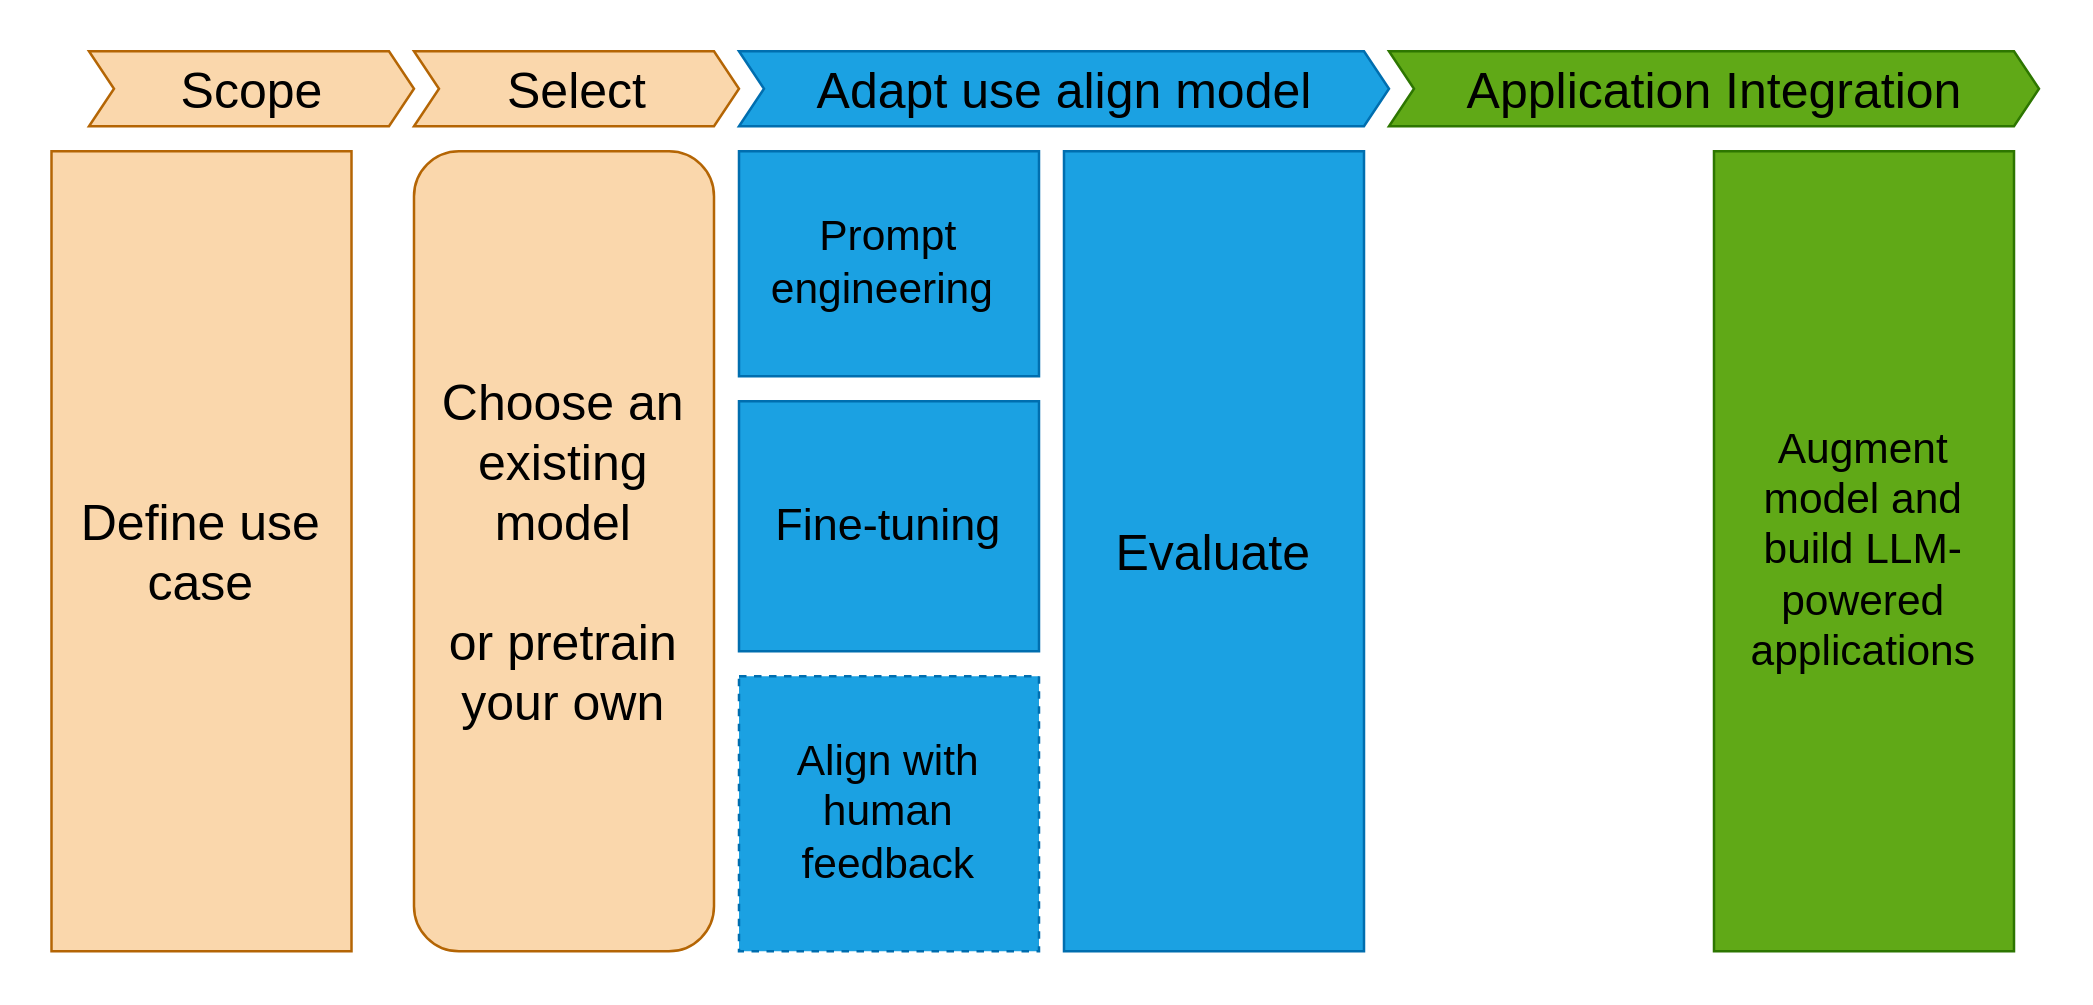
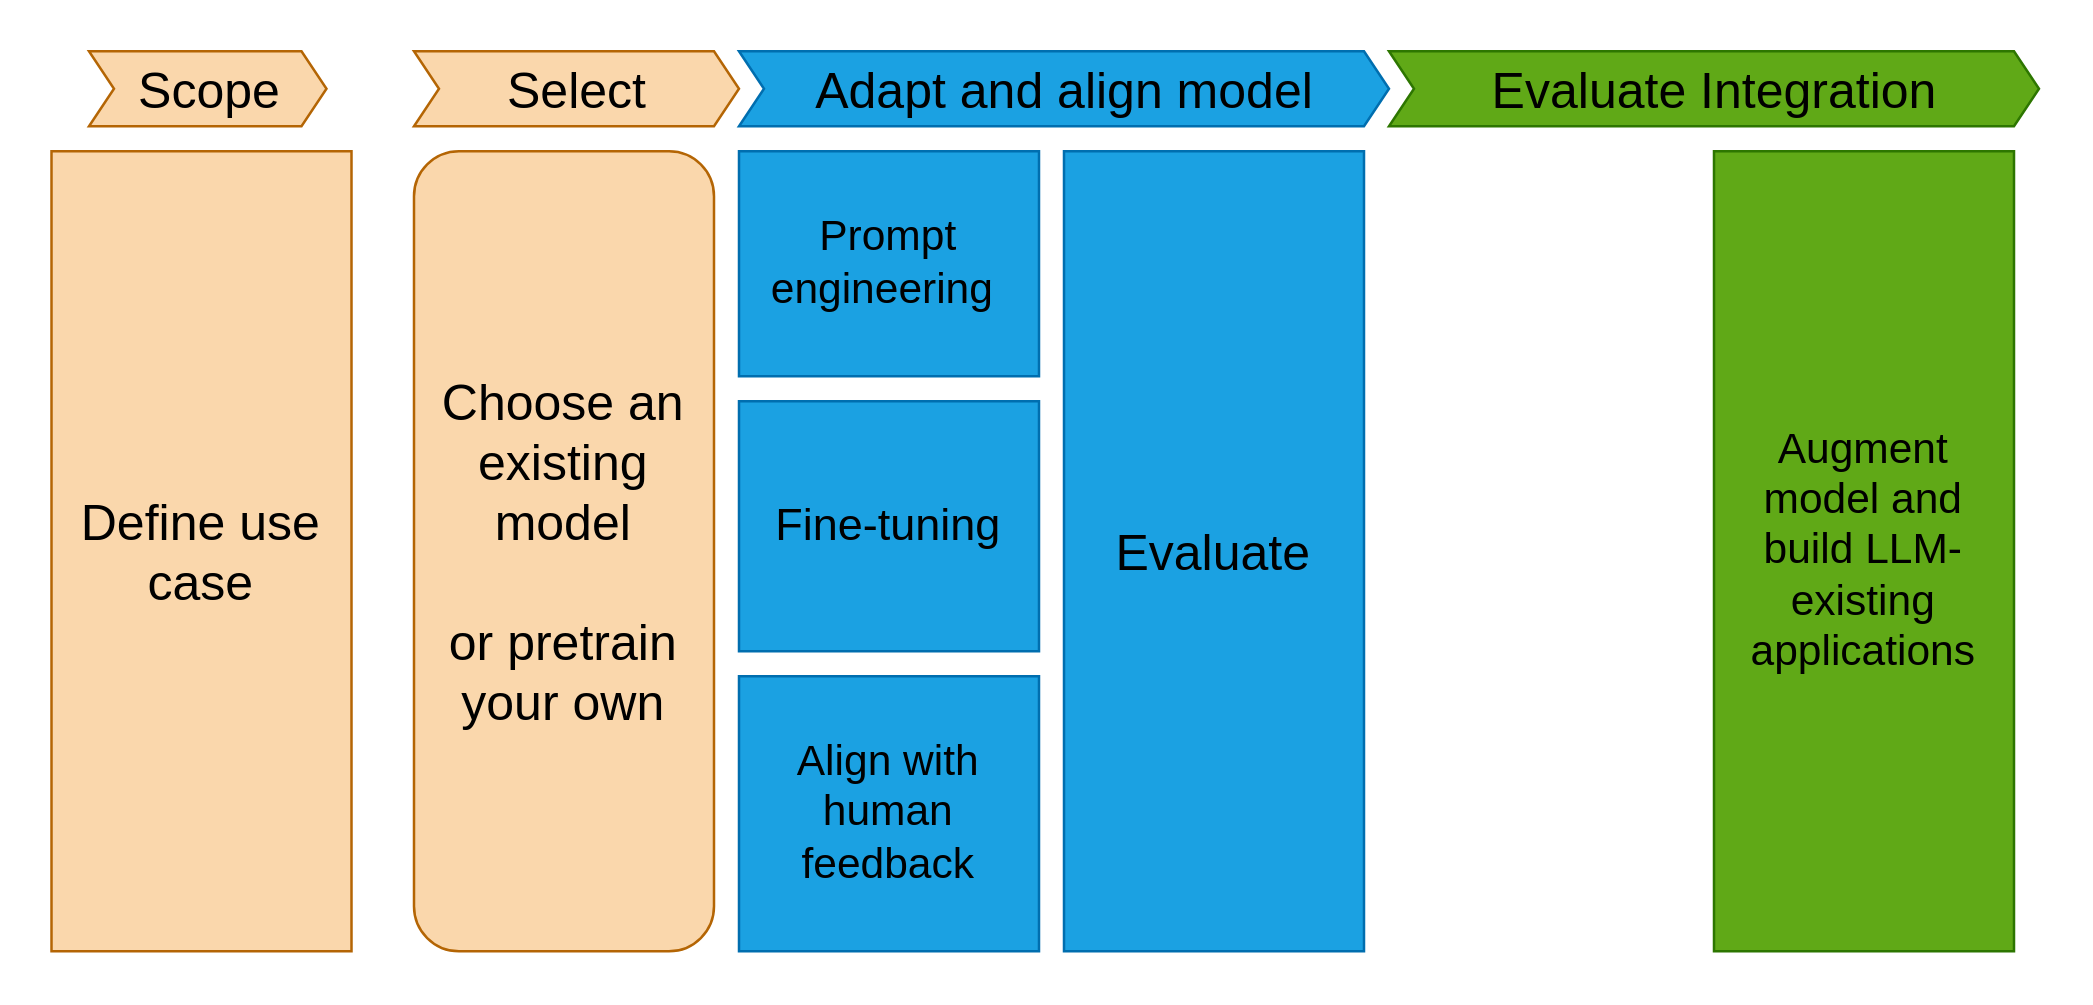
node "Scope": size 325x75 -> 238x75
node "Adapt use align model": label "Adapt use align model" -> "Adapt and align model"
node "Application Integration": label "Application Integration" -> "Evaluate Integration"
node "Augment model and build LLM-powered applications": label "Augment model and build LLM-powered applications" -> "Augment model and build LLM-existing applications"
node "Align with human feedback": style dashed -> solid
